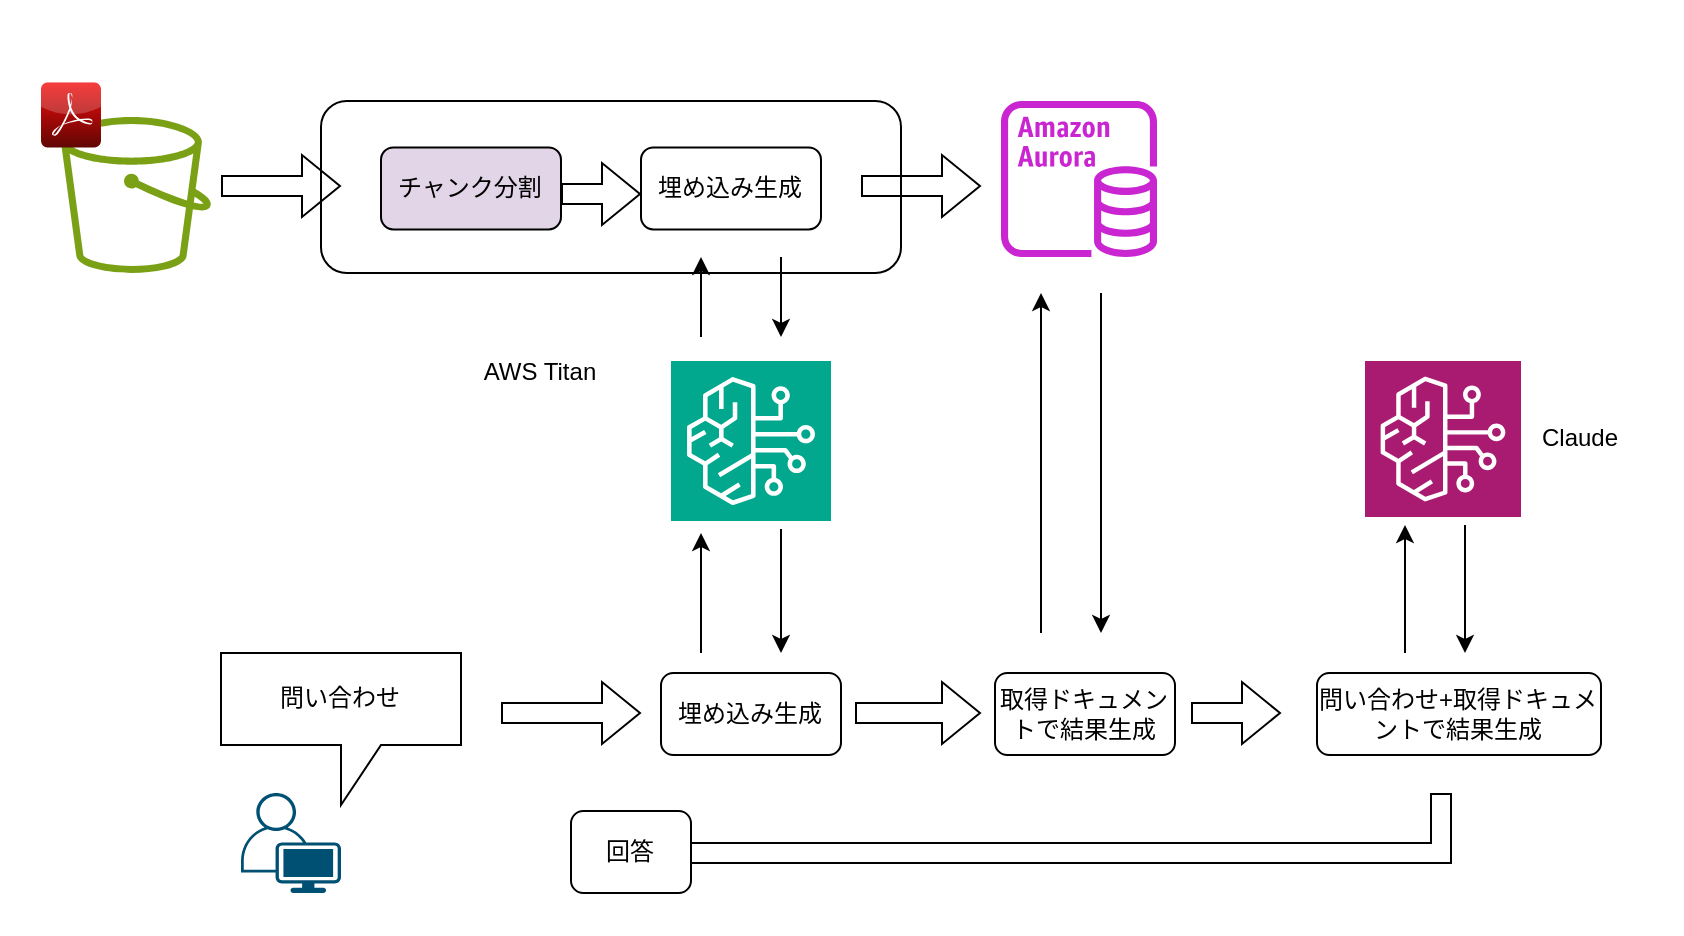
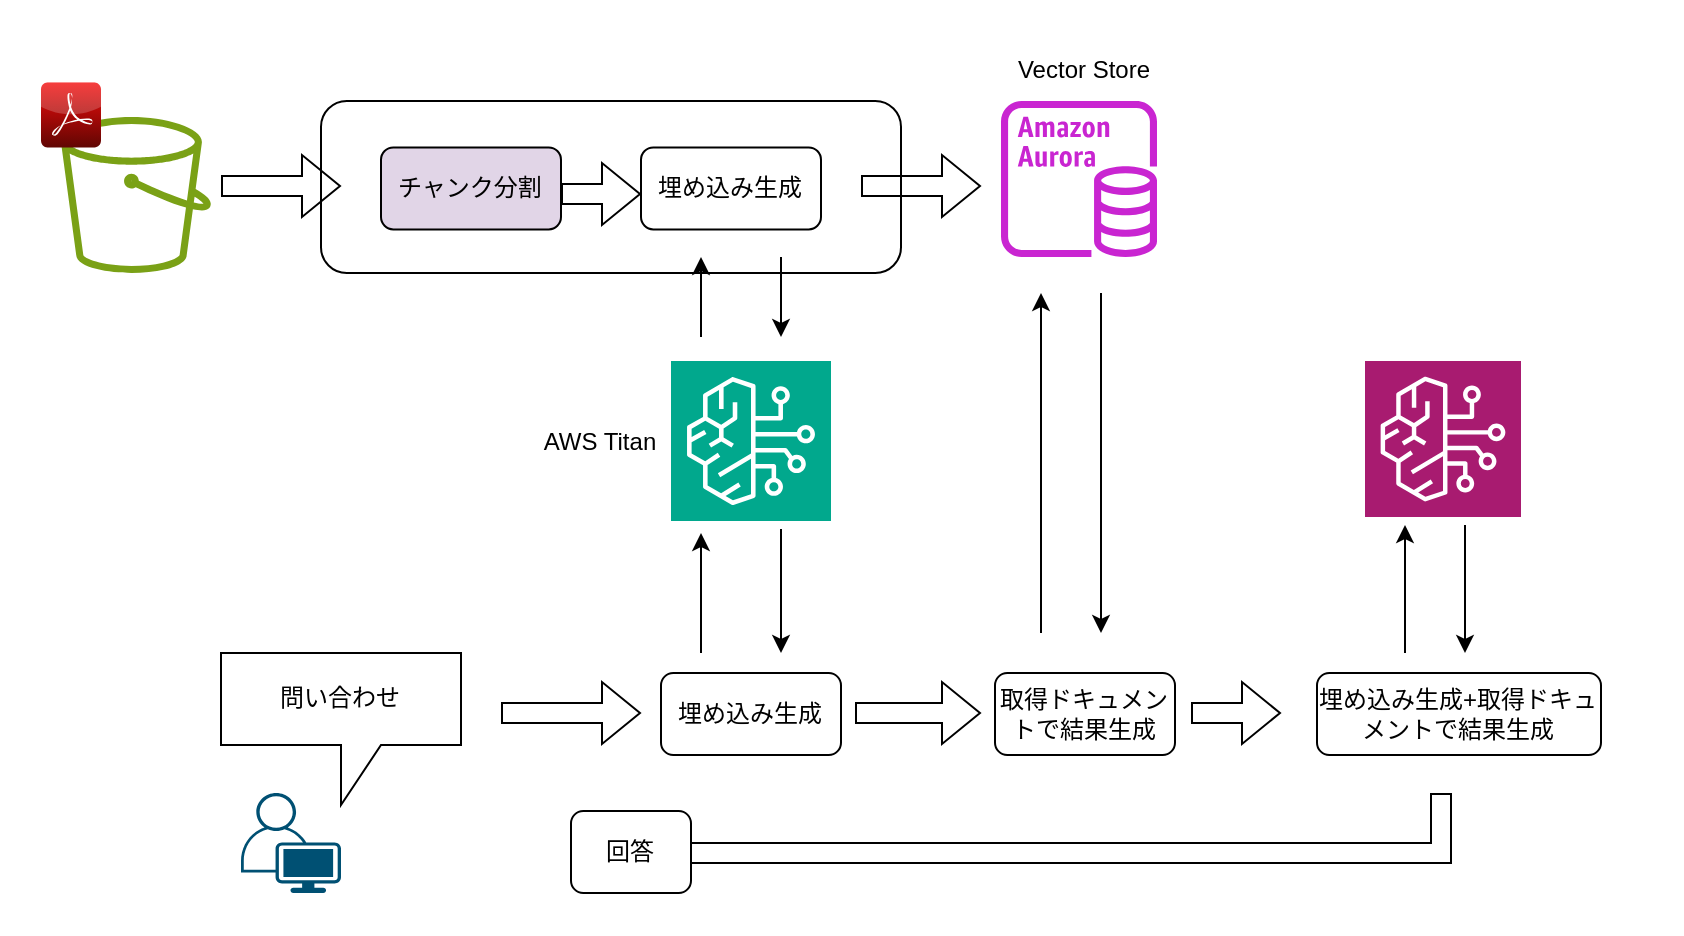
node "Vector Store": added
node "AWS Titan": moved (541, 373) -> (601, 443)
node "Claude": removed
node "問い合わせ+取得ドキュメントで結果生成": label "問い合わせ+取得ドキュメントで結果生成" -> "埋め込み生成+取得ドキュメントで結果生成"
